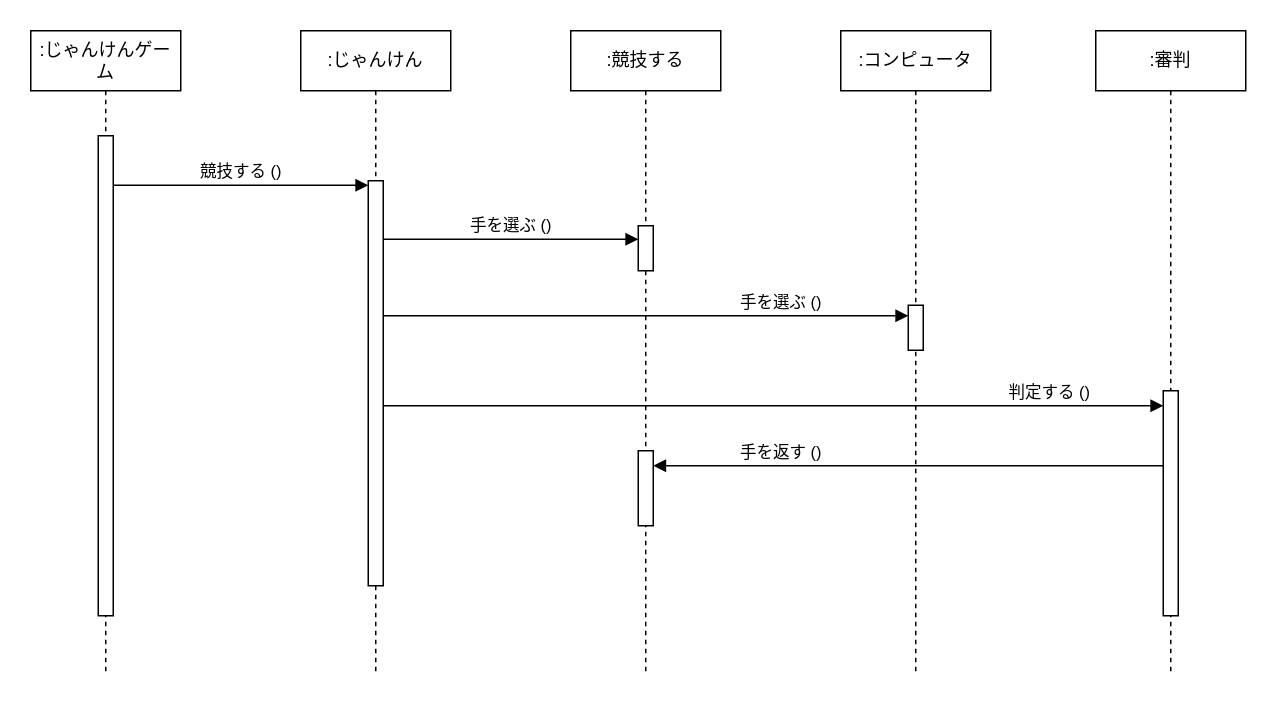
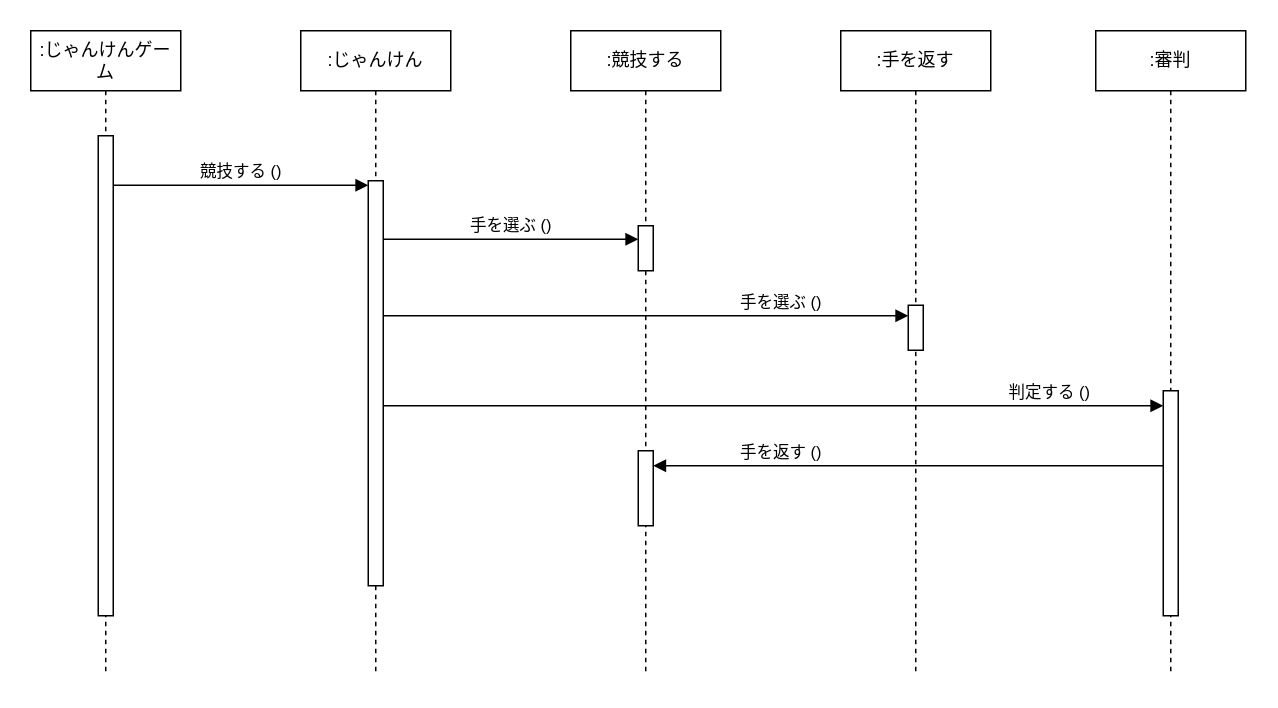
node ":コンピュータ": label ":コンピュータ" -> ":手を返す"
